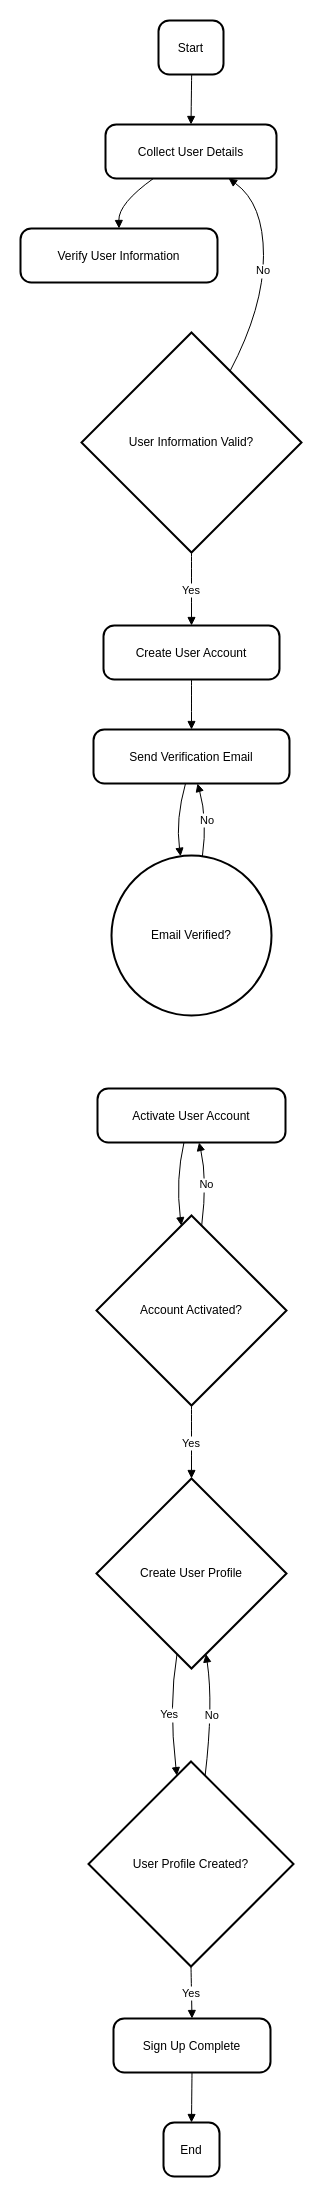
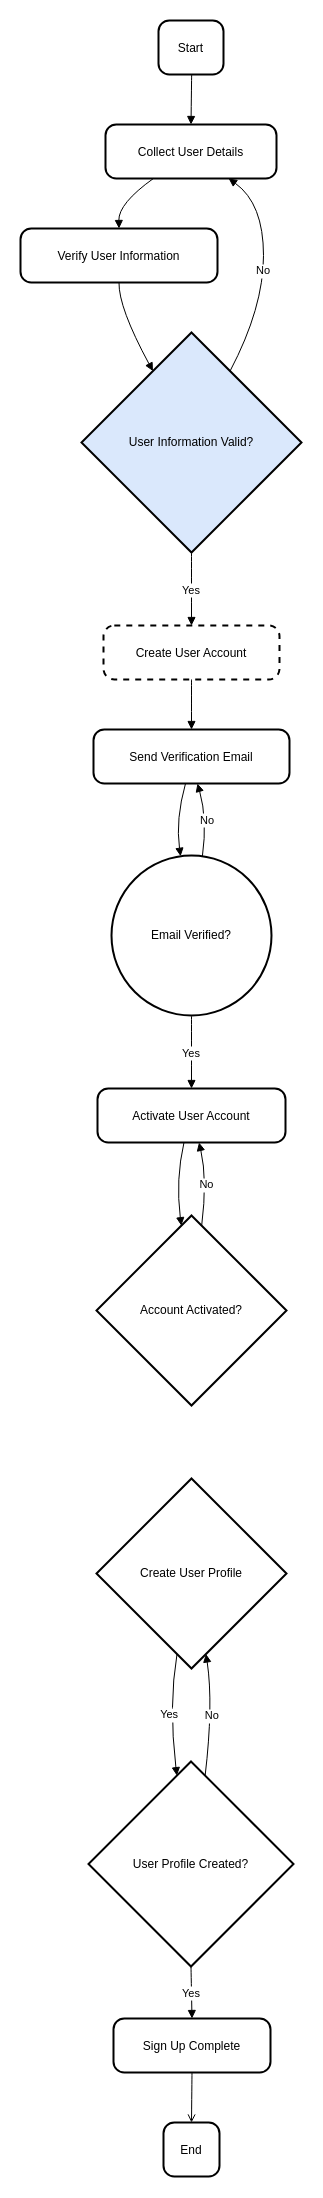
edge "Verify User Information" -> "User Information Valid?": added
node "User Information Valid?": fillcolor #ffffff -> #dae8fc
node "Create User Account": style solid -> dashed
edge "Email Verified?" -> "Activate User Account": added, label "Yes"
edge "Account Activated?" -> "Create User Profile": removed, label "Yes"
edge "Sign Up Complete" -> "End": arrowhead block -> open
